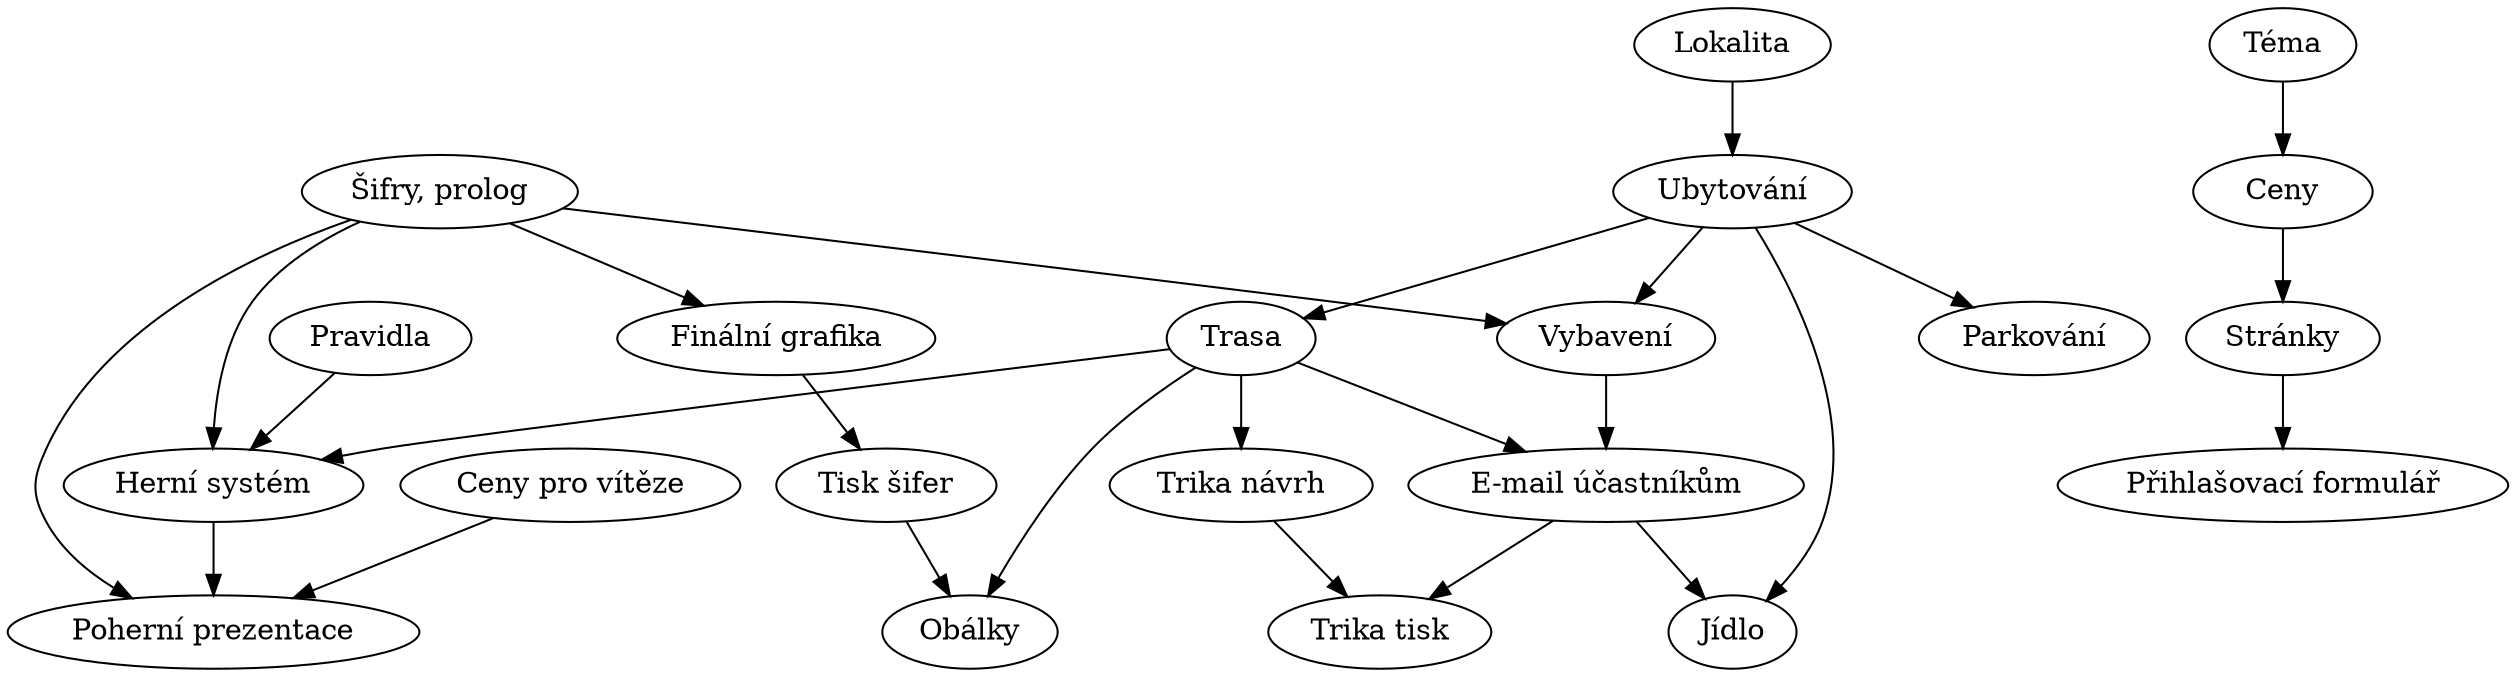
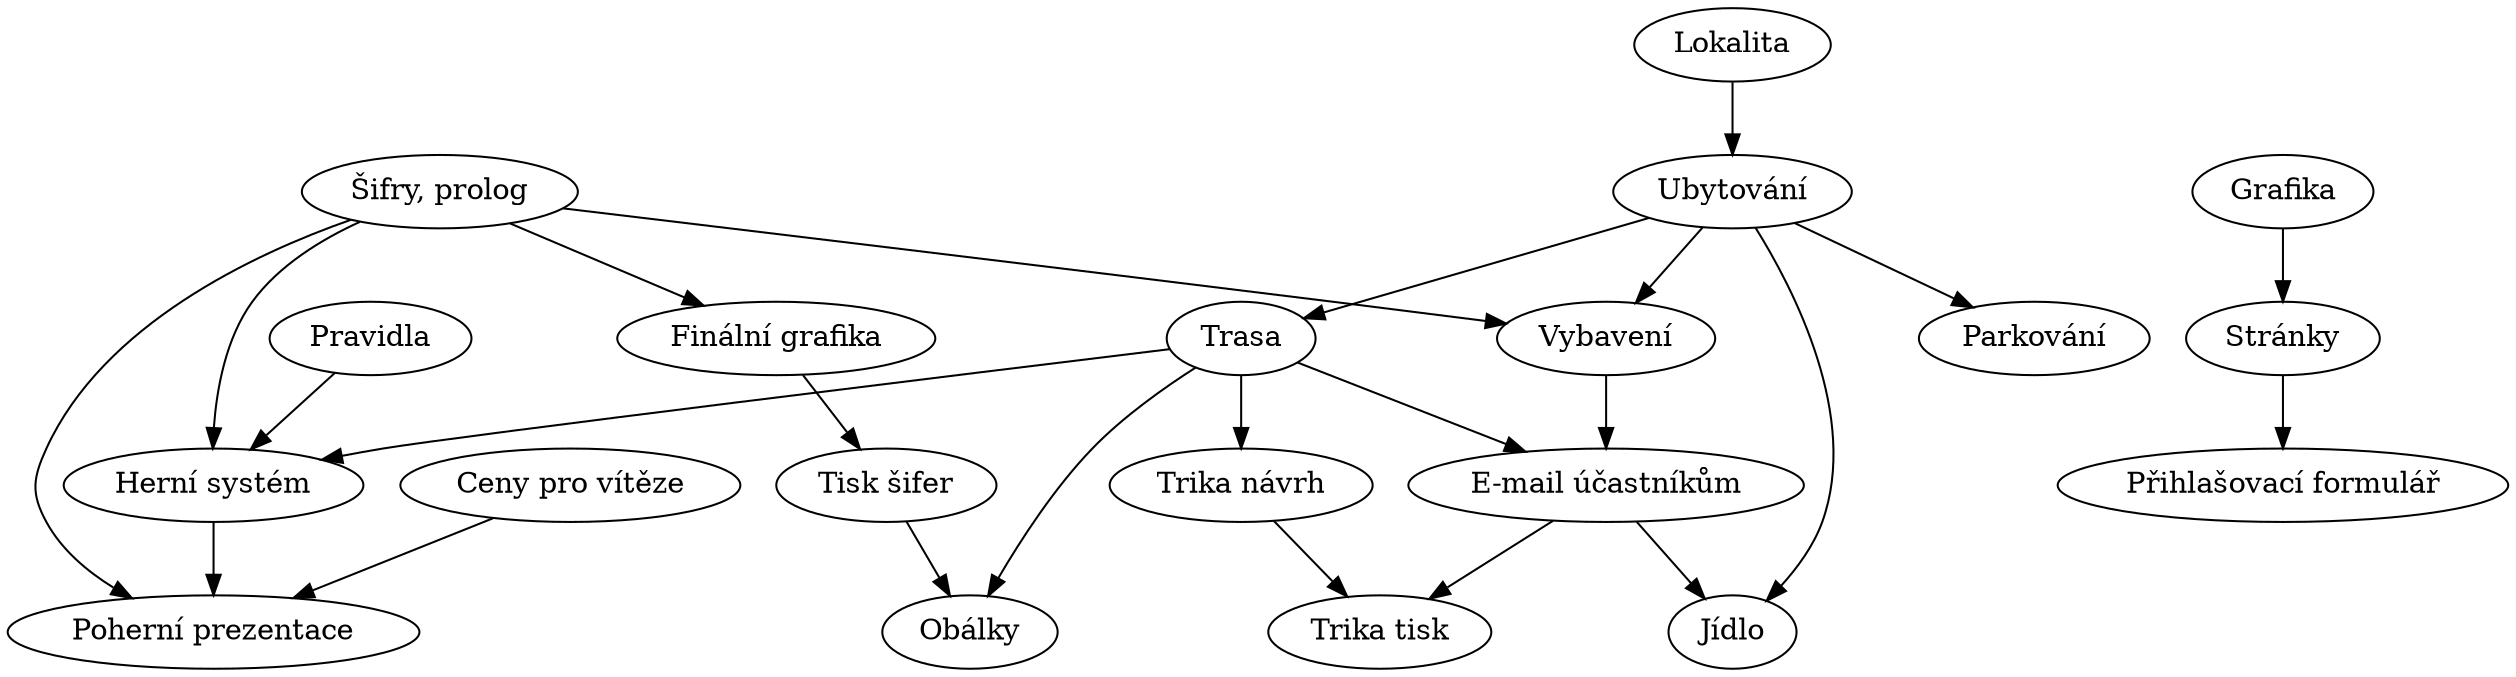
node "Téma": removed
node "Ceny": label "Ceny" -> "Grafika"
